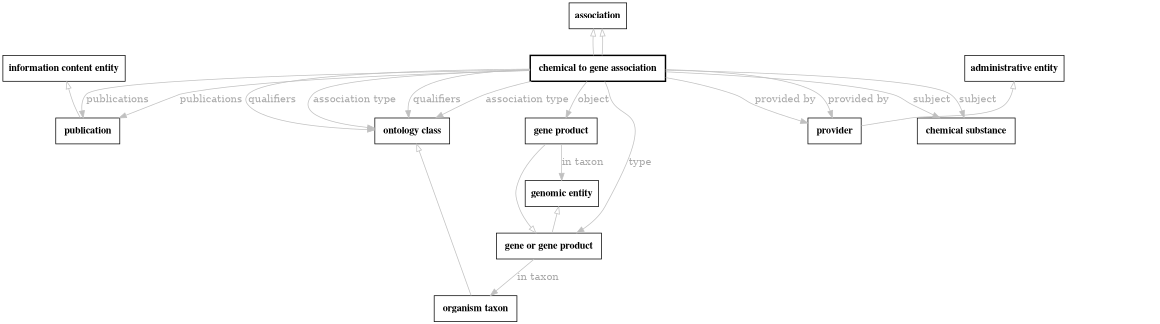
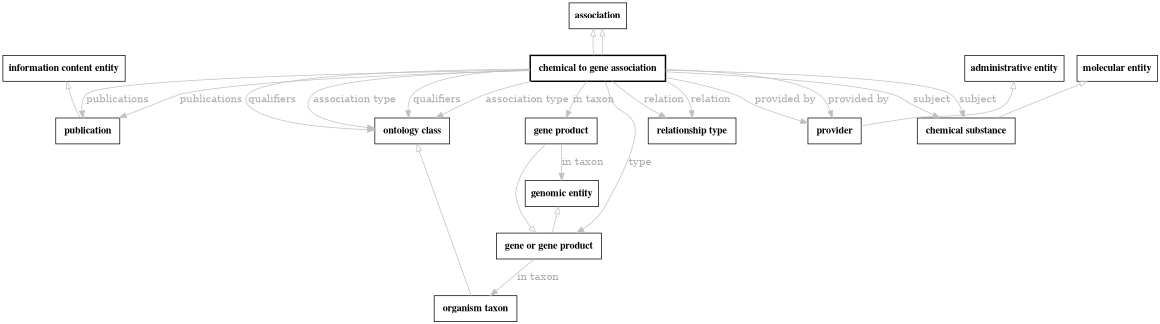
node "molecular entity": added
edge "chemical to gene association" -> "gene product": label "object" -> "in taxon"
node "relationship type": added
